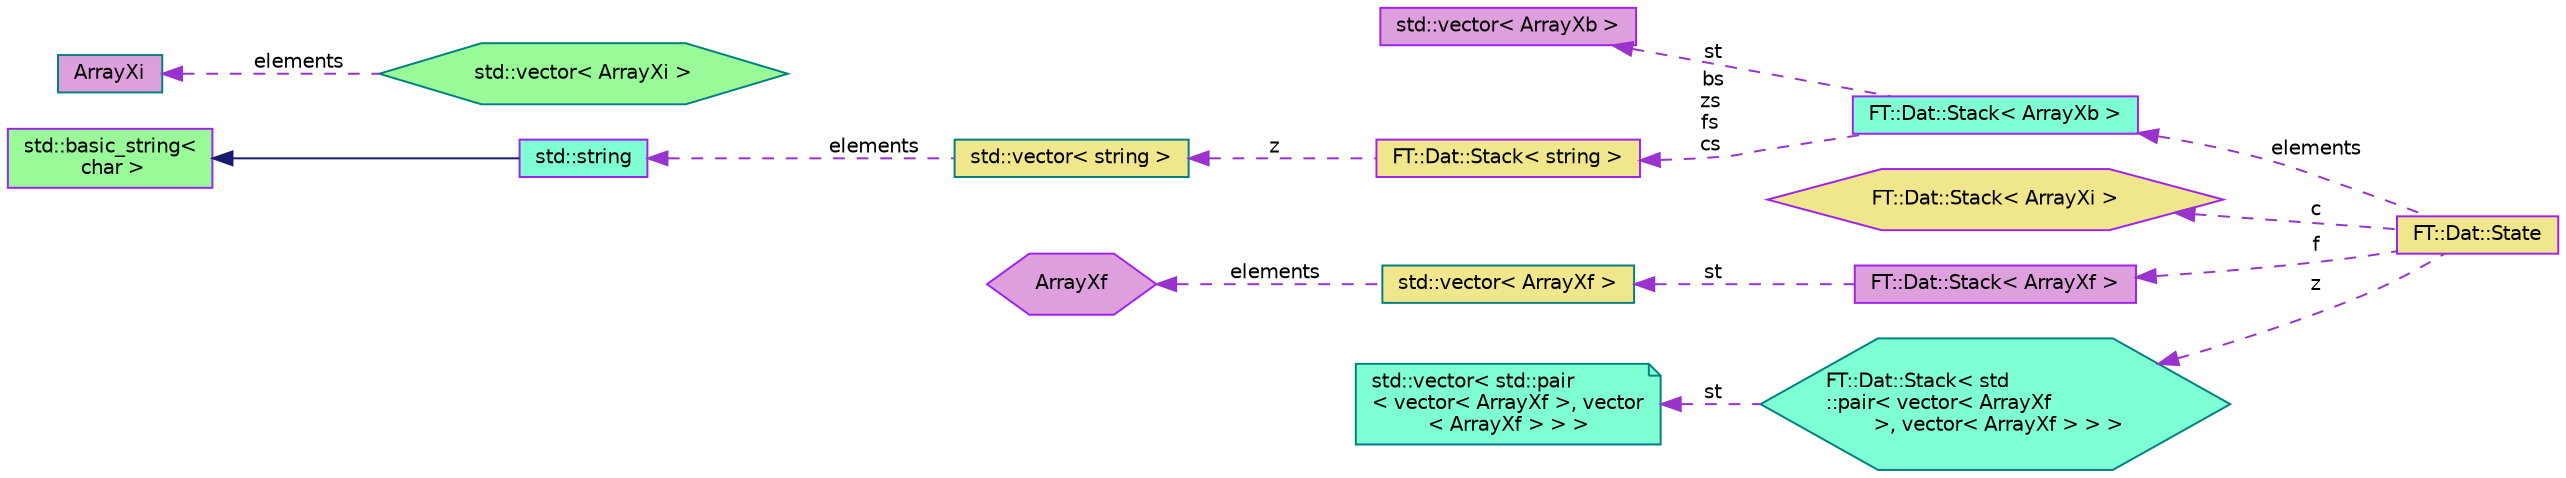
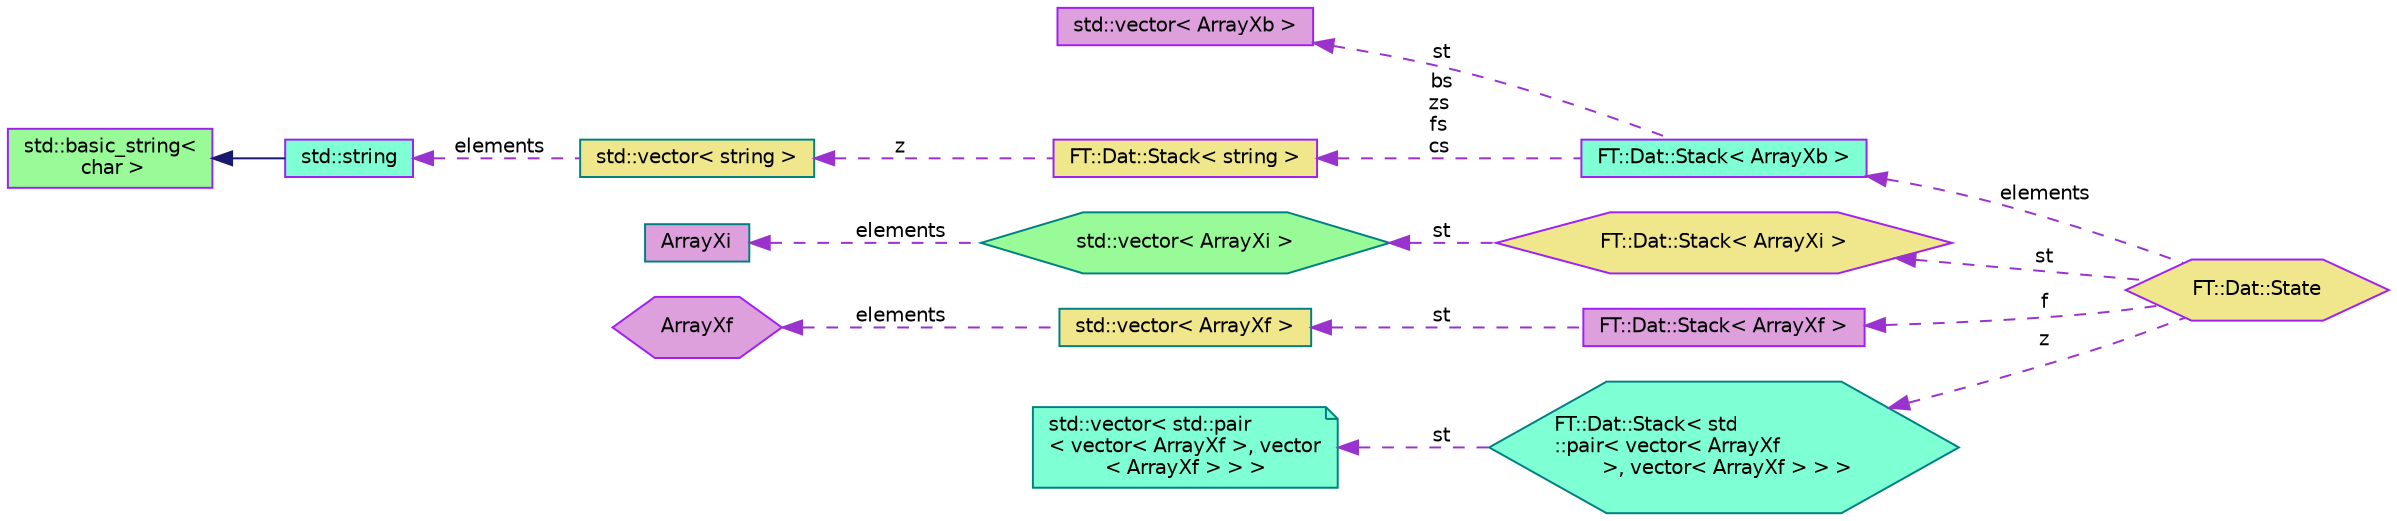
edge "FT::Dat::State" -> "FT::Dat::Stack< ArrayXi >": label " c" -> " st"
node "FT::Dat::State": shape box -> hexagon
edge "FT::Dat::Stack< ArrayXi >" -> "std::vector< ArrayXi >": added, label "st"
